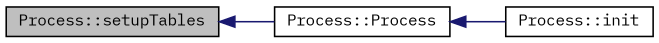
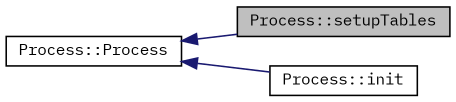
edge "Process::Process" -> "Process::setupTables": reversed
